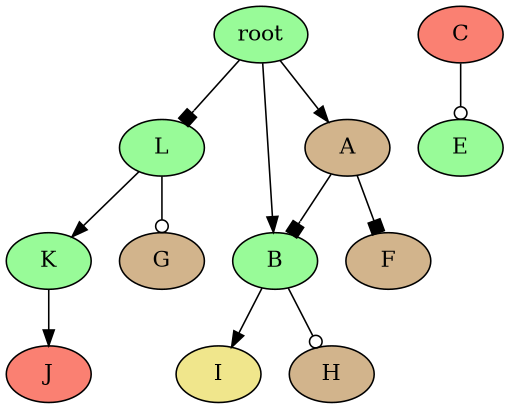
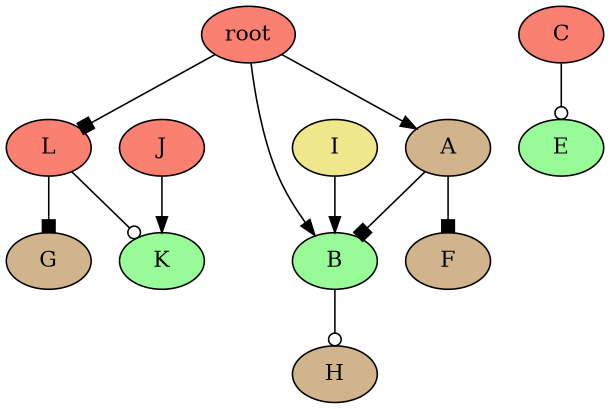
node "root": fillcolor palegreen -> salmon
node "L": fillcolor palegreen -> salmon
edge "L" -> "G": arrowhead odot -> box
edge "L" -> "K": arrowhead normal -> odot
edge "K" -> "J": reversed
edge "B" -> "I": reversed
